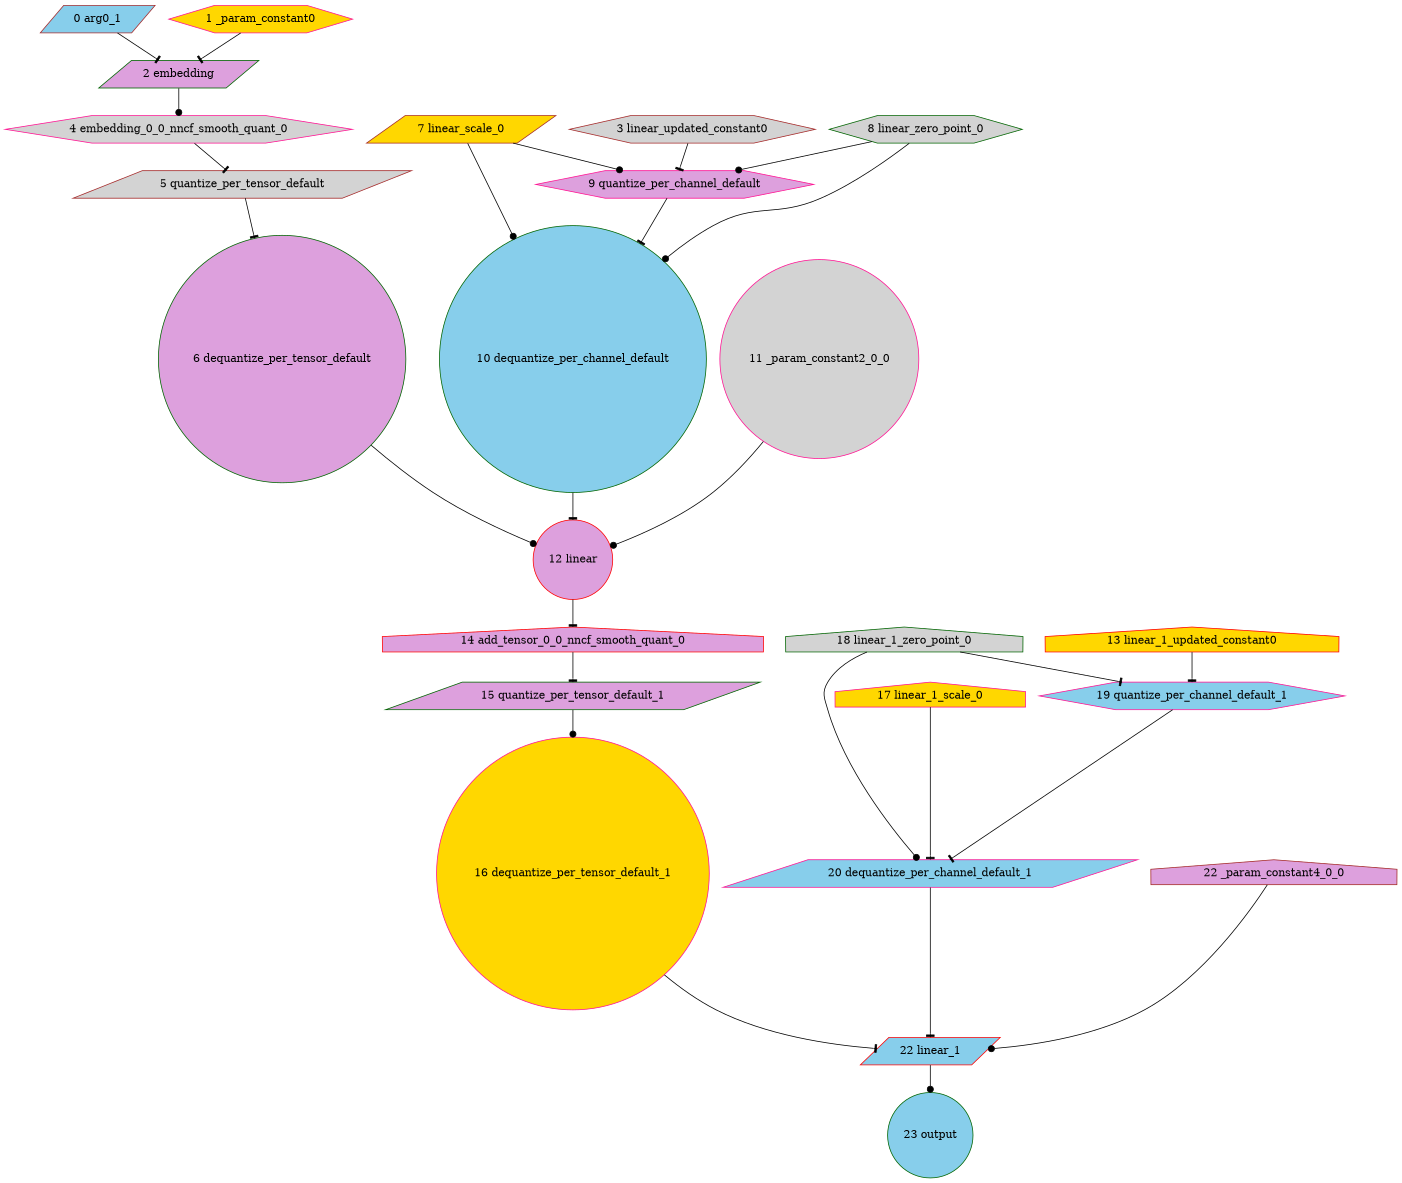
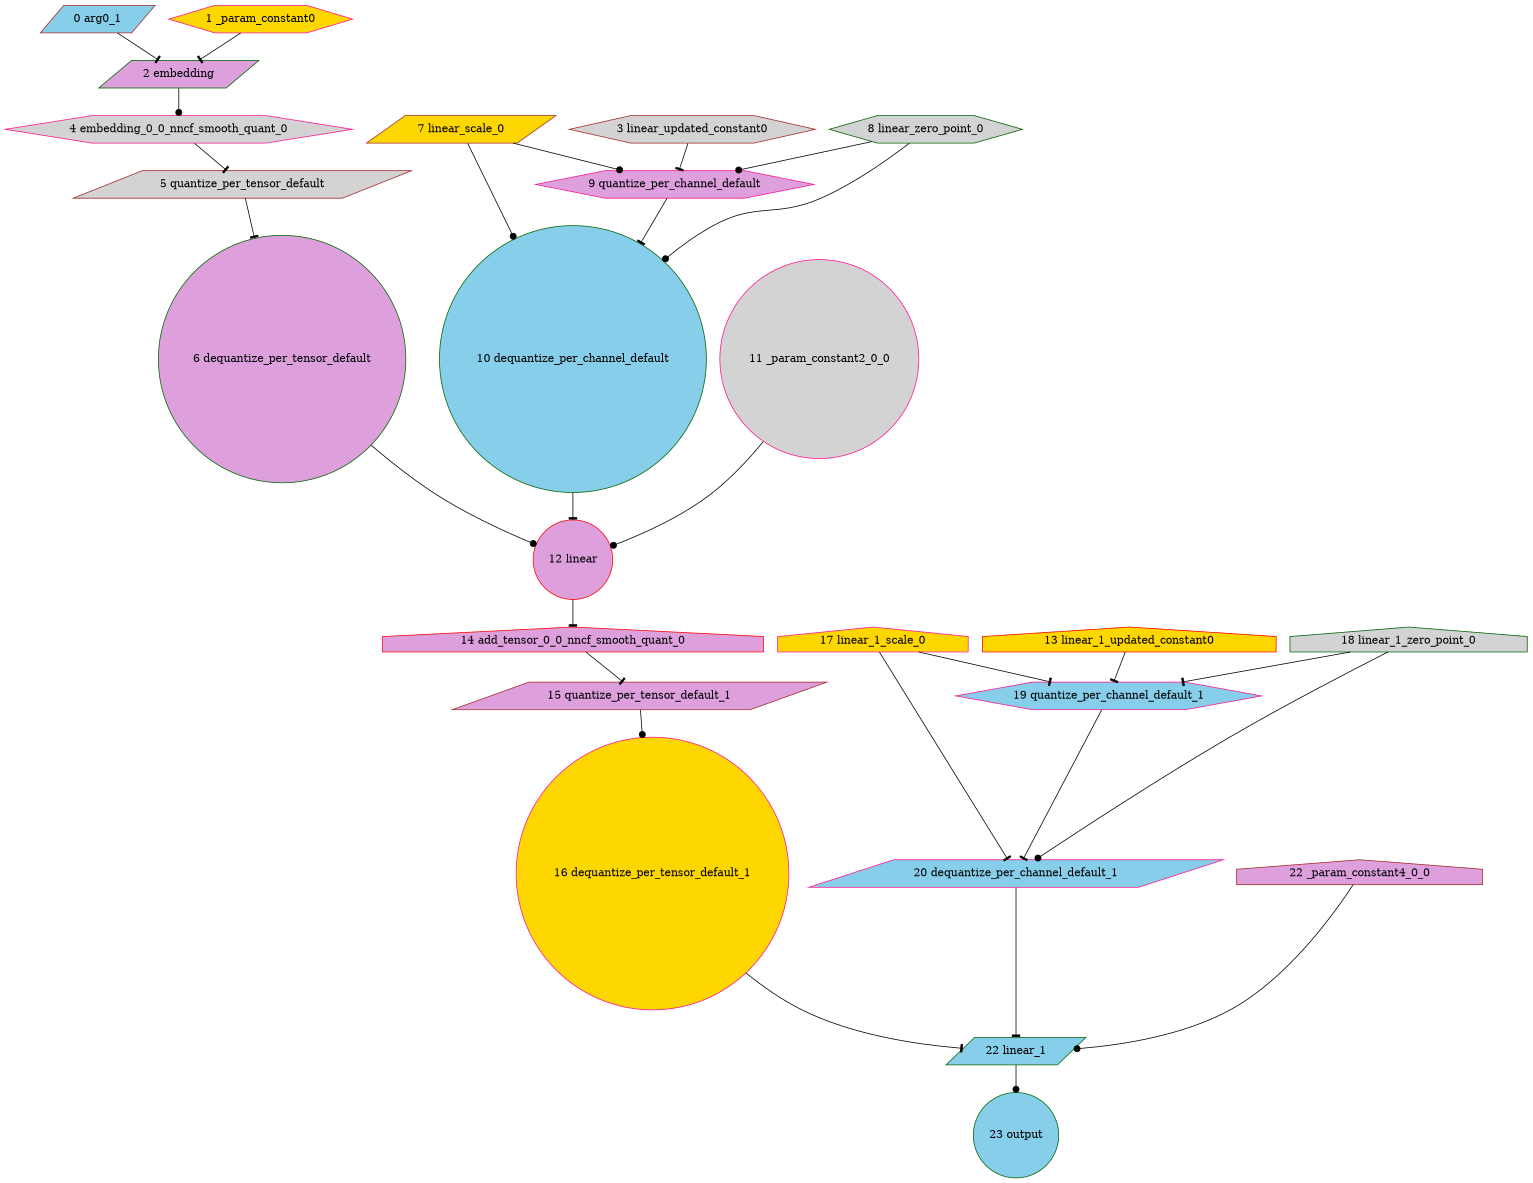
edge "17 linear_1_scale_0" -> "19 quantize_per_channel_default_1": added
node "15 quantize_per_tensor_default_1": color darkgreen -> brown
node "22 linear_1": color red -> darkgreen
